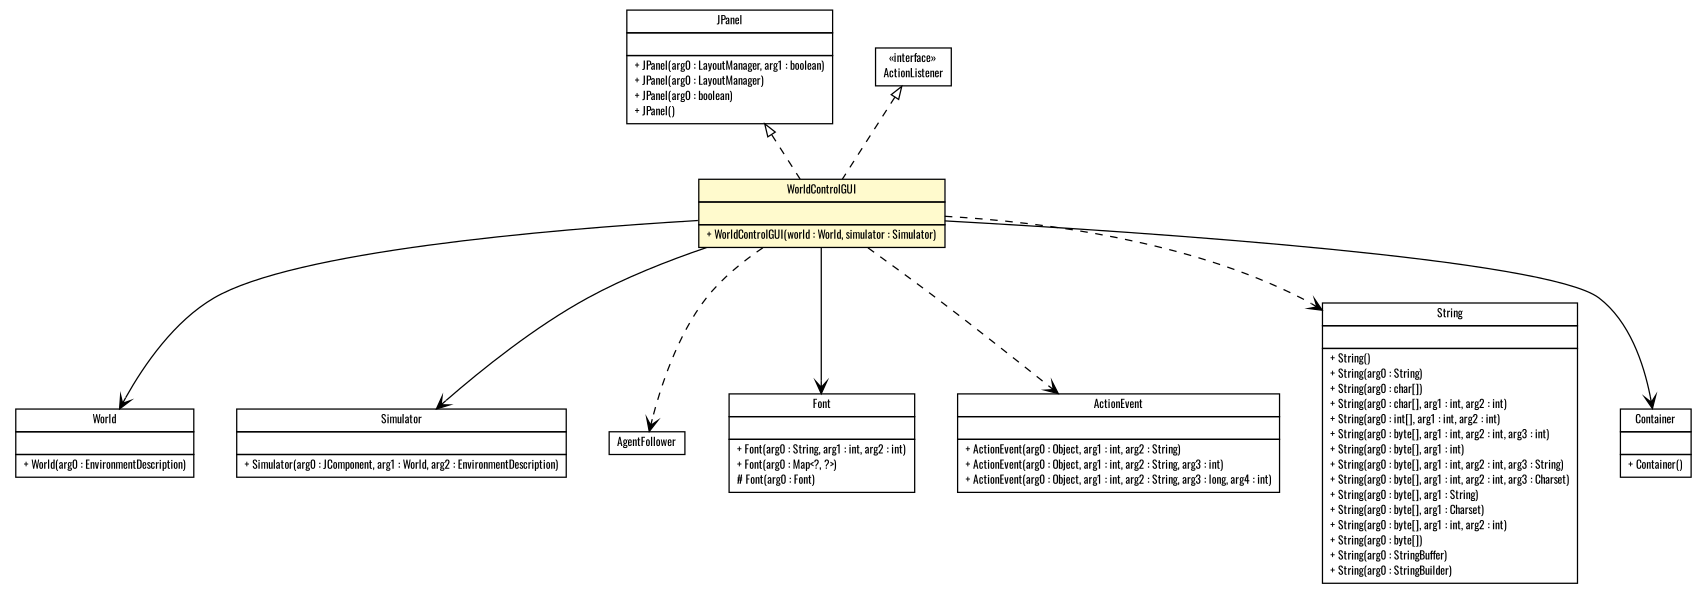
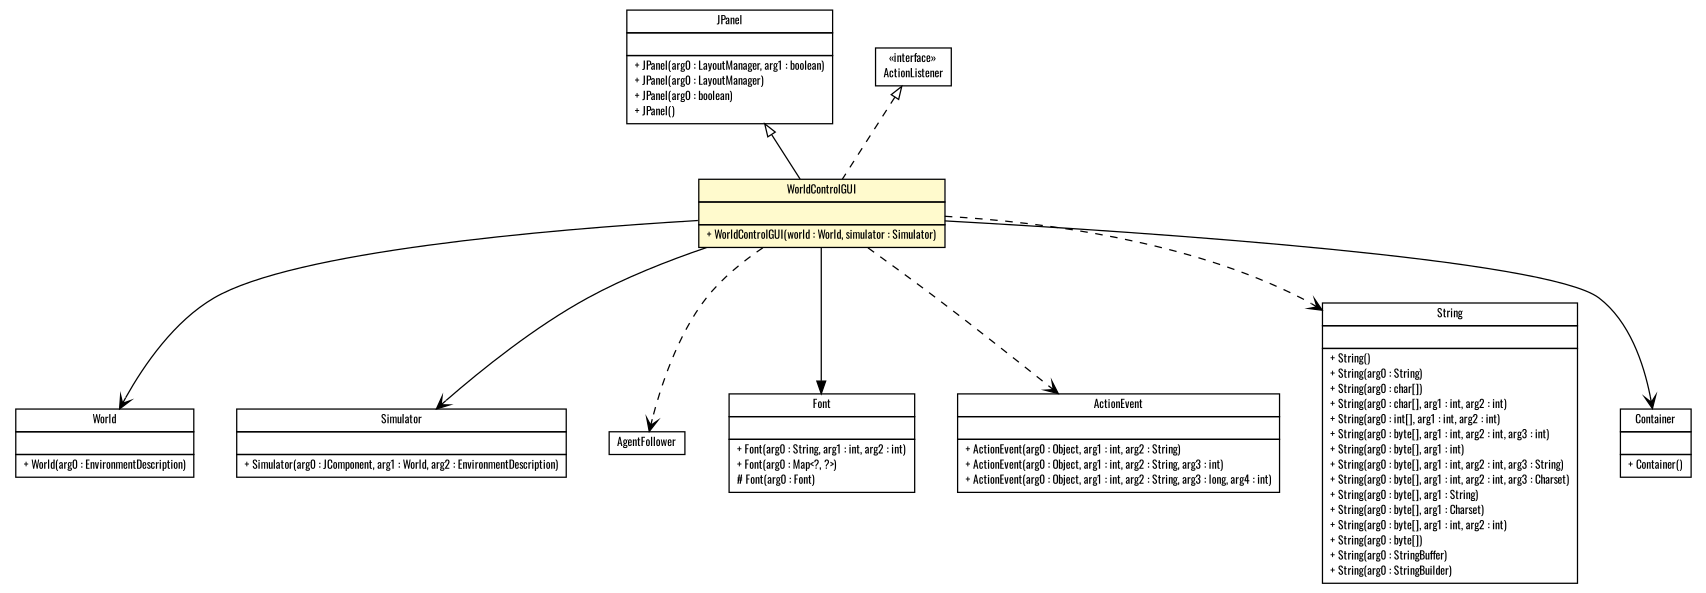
edge "WorldControlGUI" -> "JPanel": style dashed -> solid
edge "WorldControlGUI" -> "Font": arrowhead open -> normal
